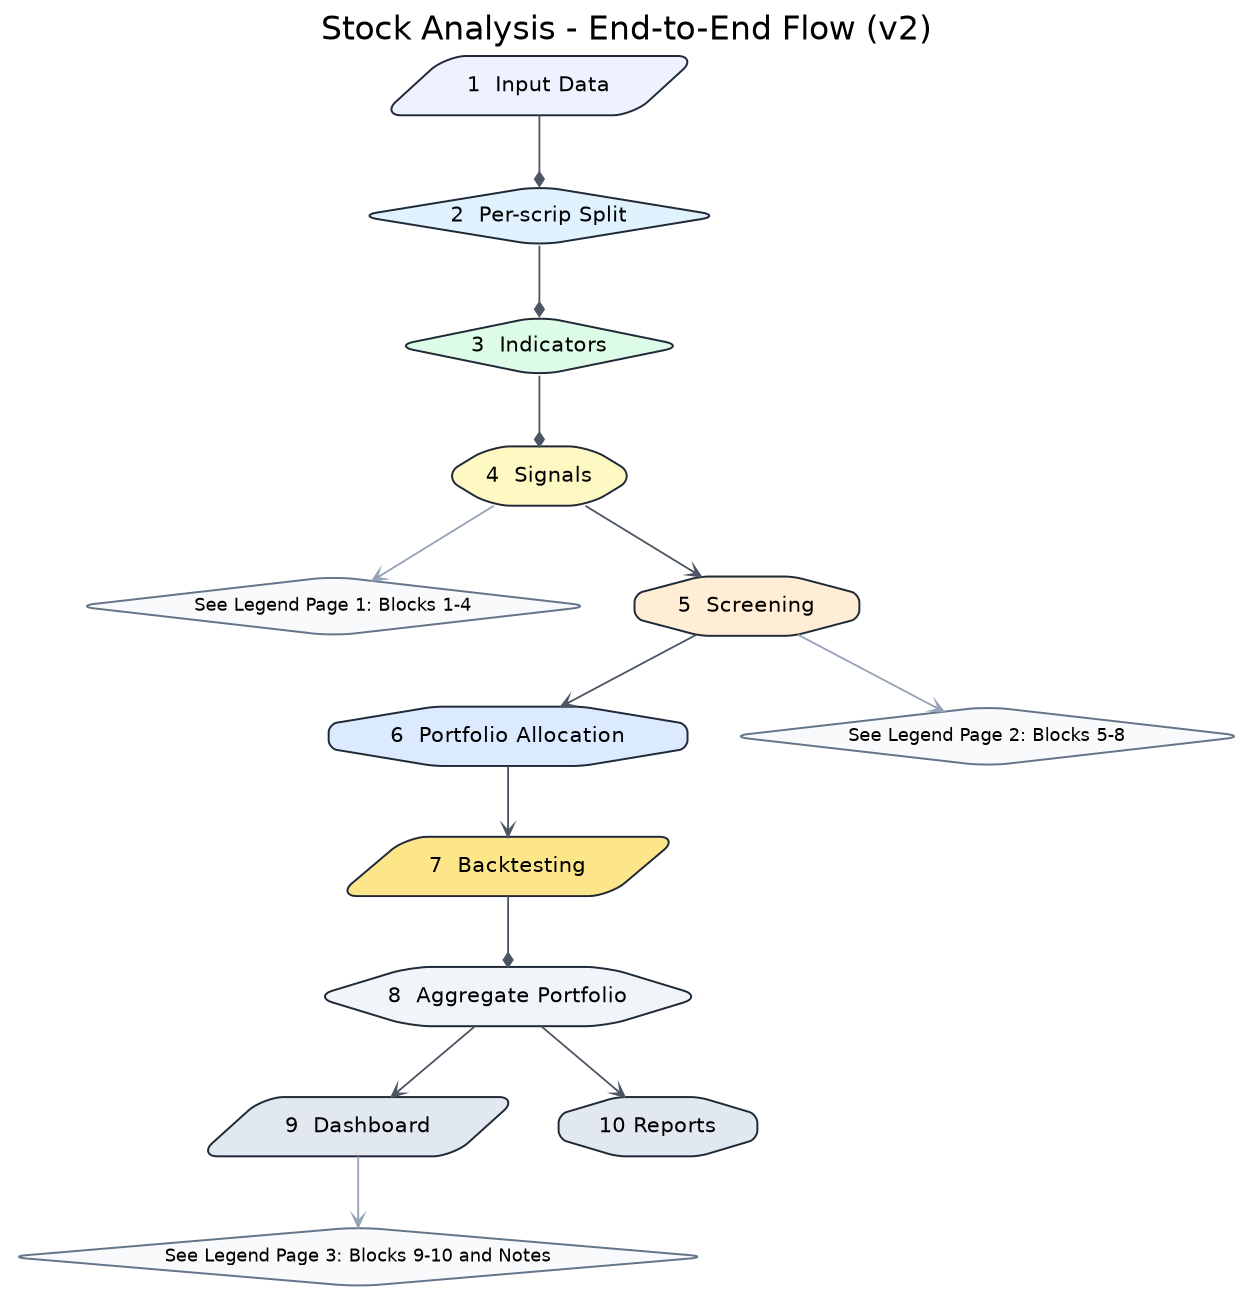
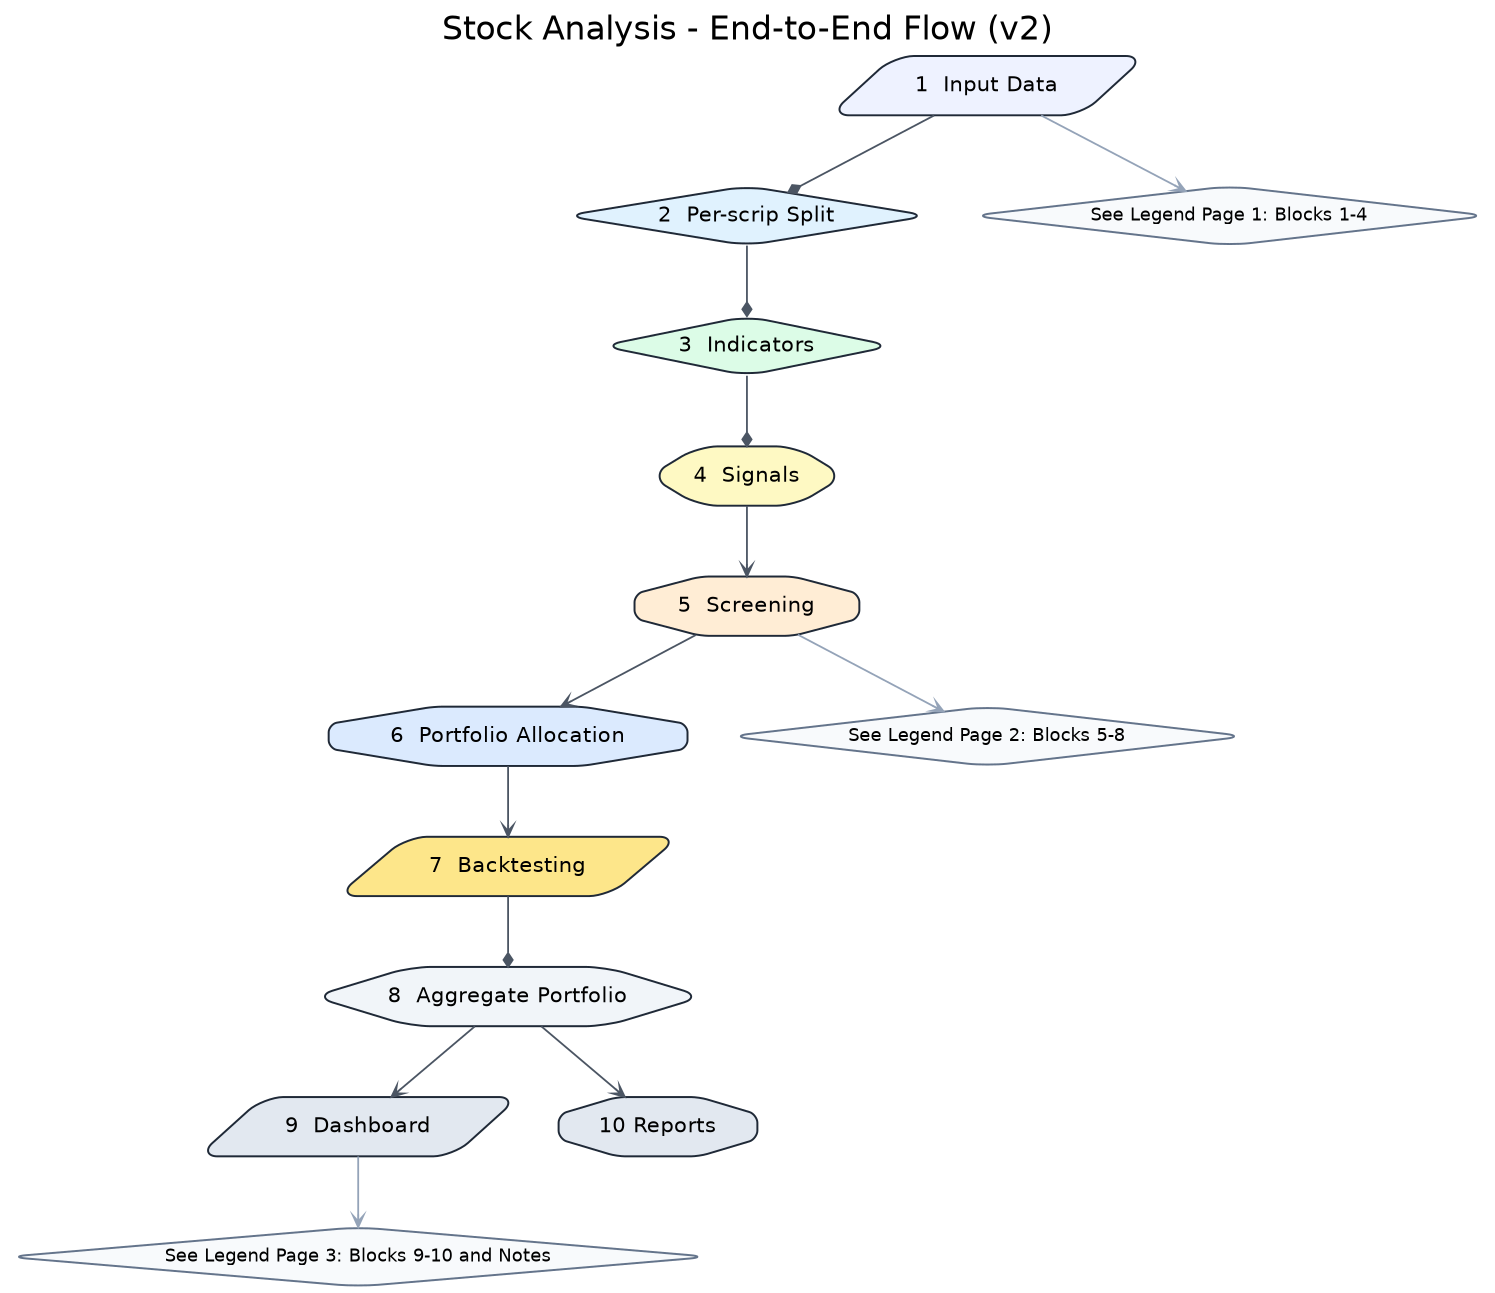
edge "4  Signals" -> "See Legend Page 1: Blocks 1-4": now "1  Input Data" -> "See Legend Page 1: Blocks 1-4"
